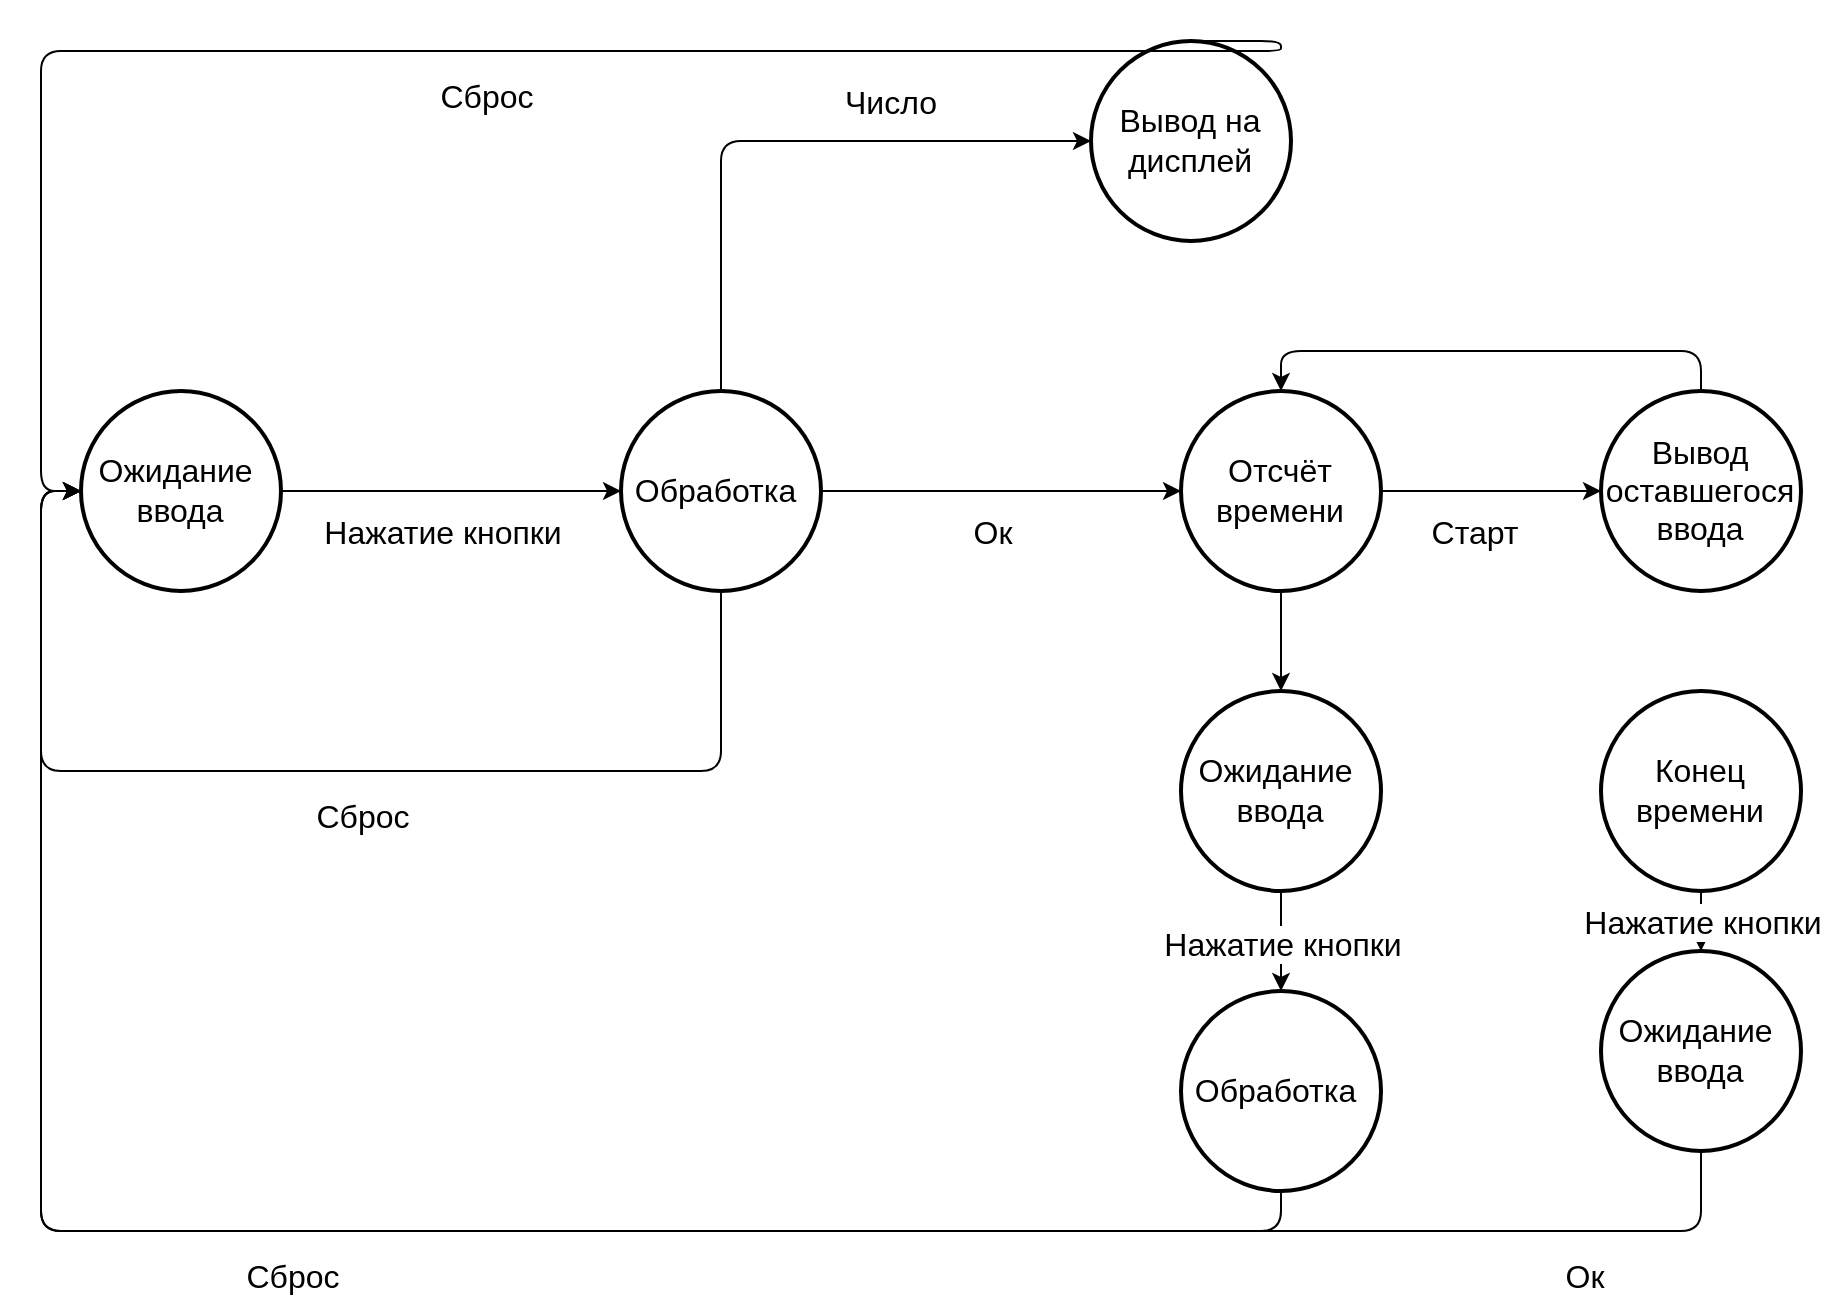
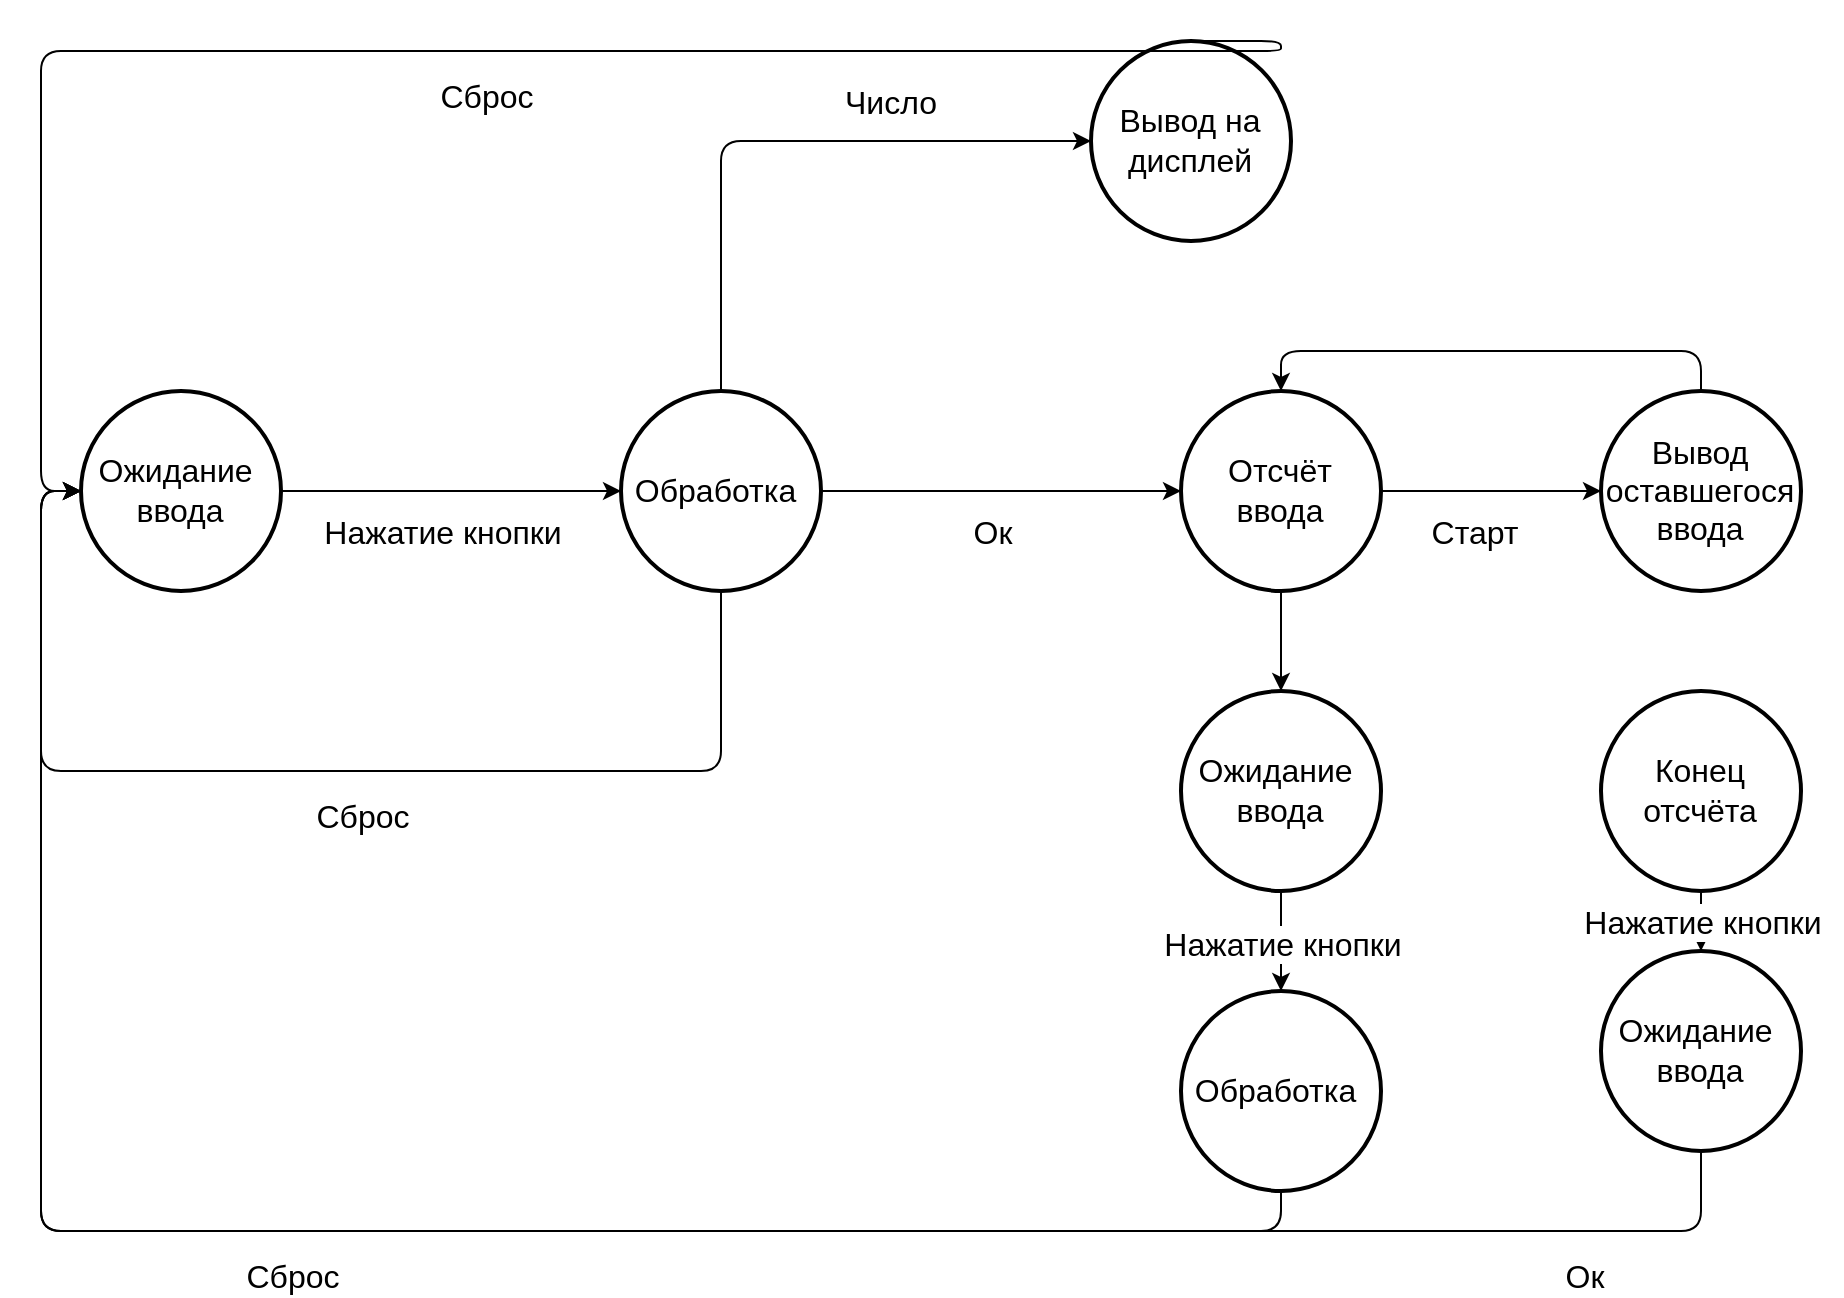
node "Отсчёт времени": label "Отсчёт времени" -> "Отсчёт ввода"
node "Конец времени": label "Конец времени" -> "Конец отсчёта"
